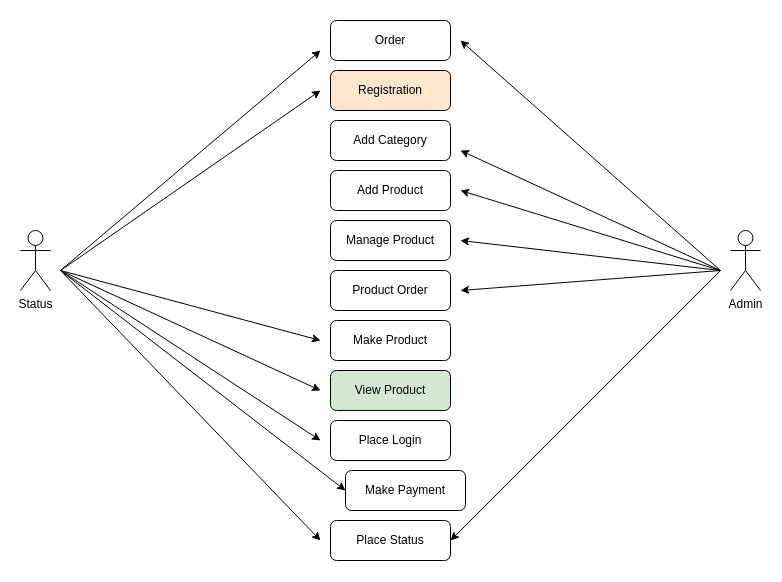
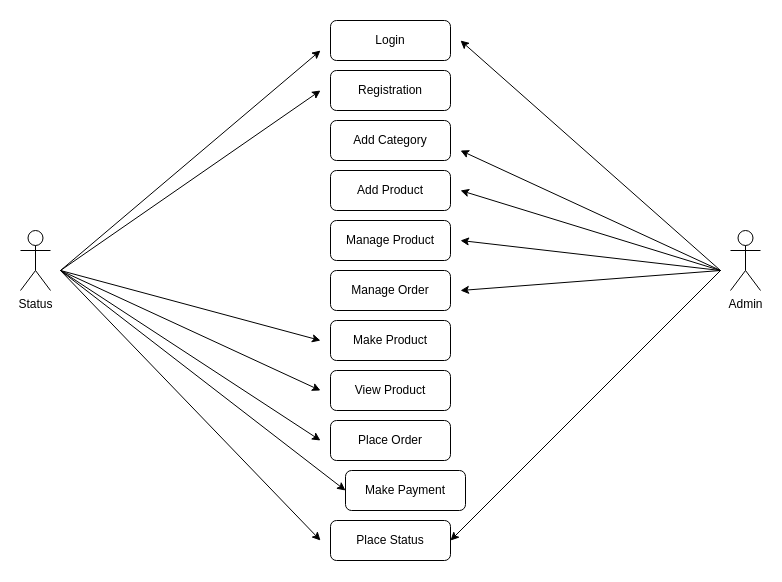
node "Order": label "Order" -> "Login"
node "Registration": fillcolor #ffe6cc -> #ffffff
node "Product Order": label "Product Order" -> "Manage Order"
node "View Product": fillcolor #d5e8d4 -> #ffffff
node "Place Login": label "Place Login" -> "Place Order"
